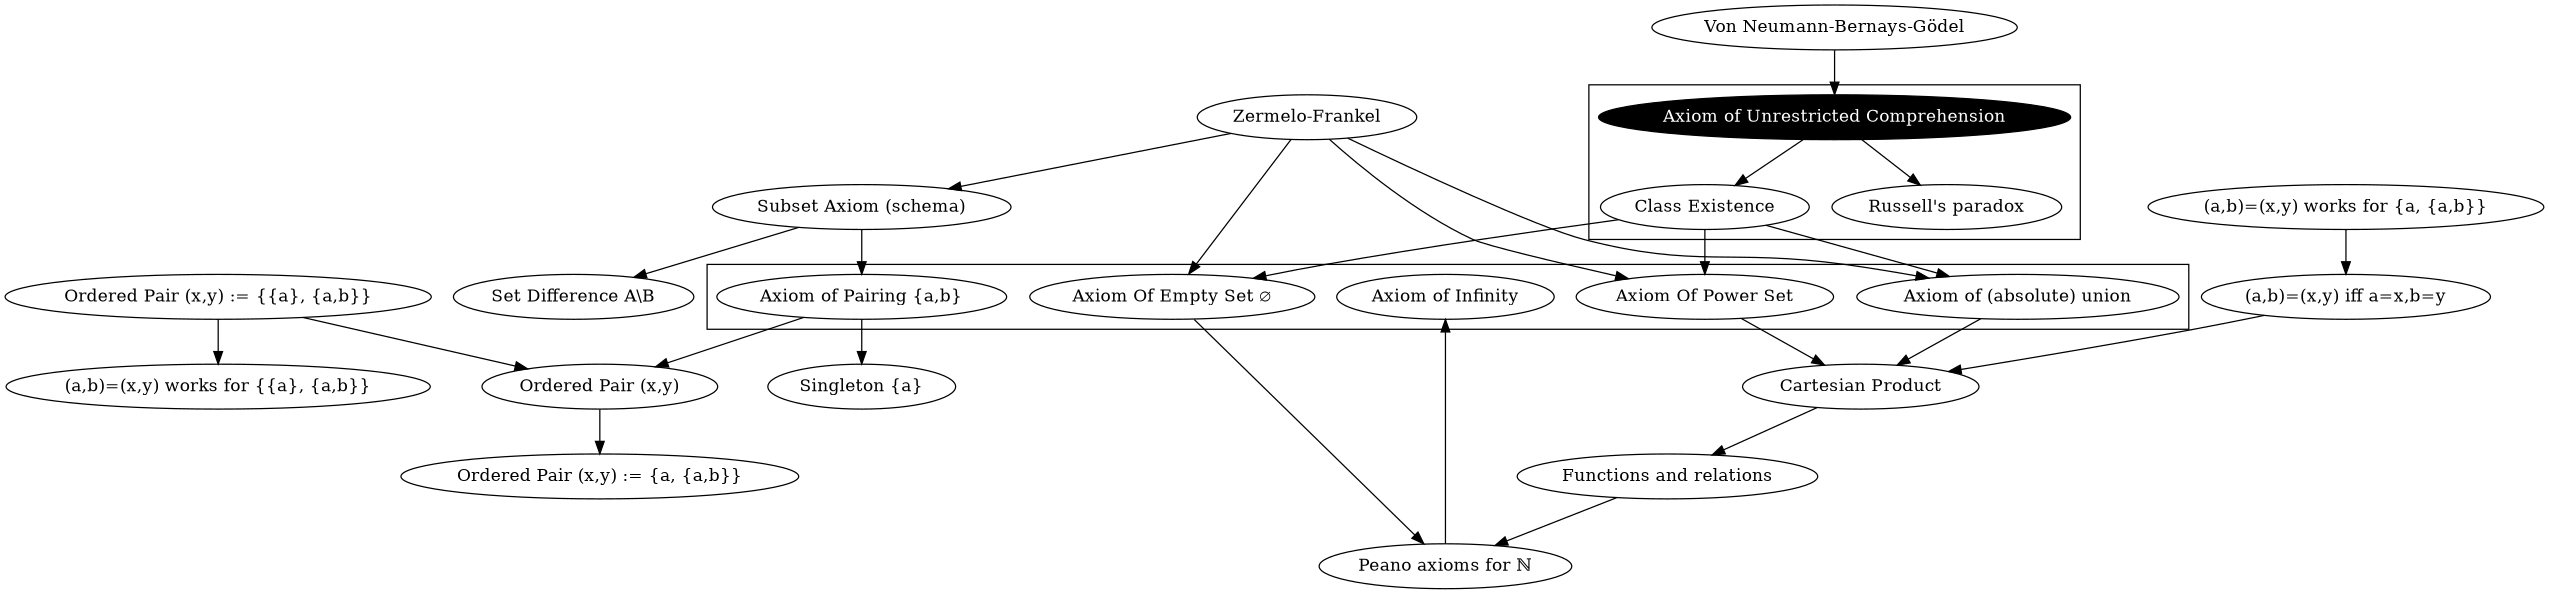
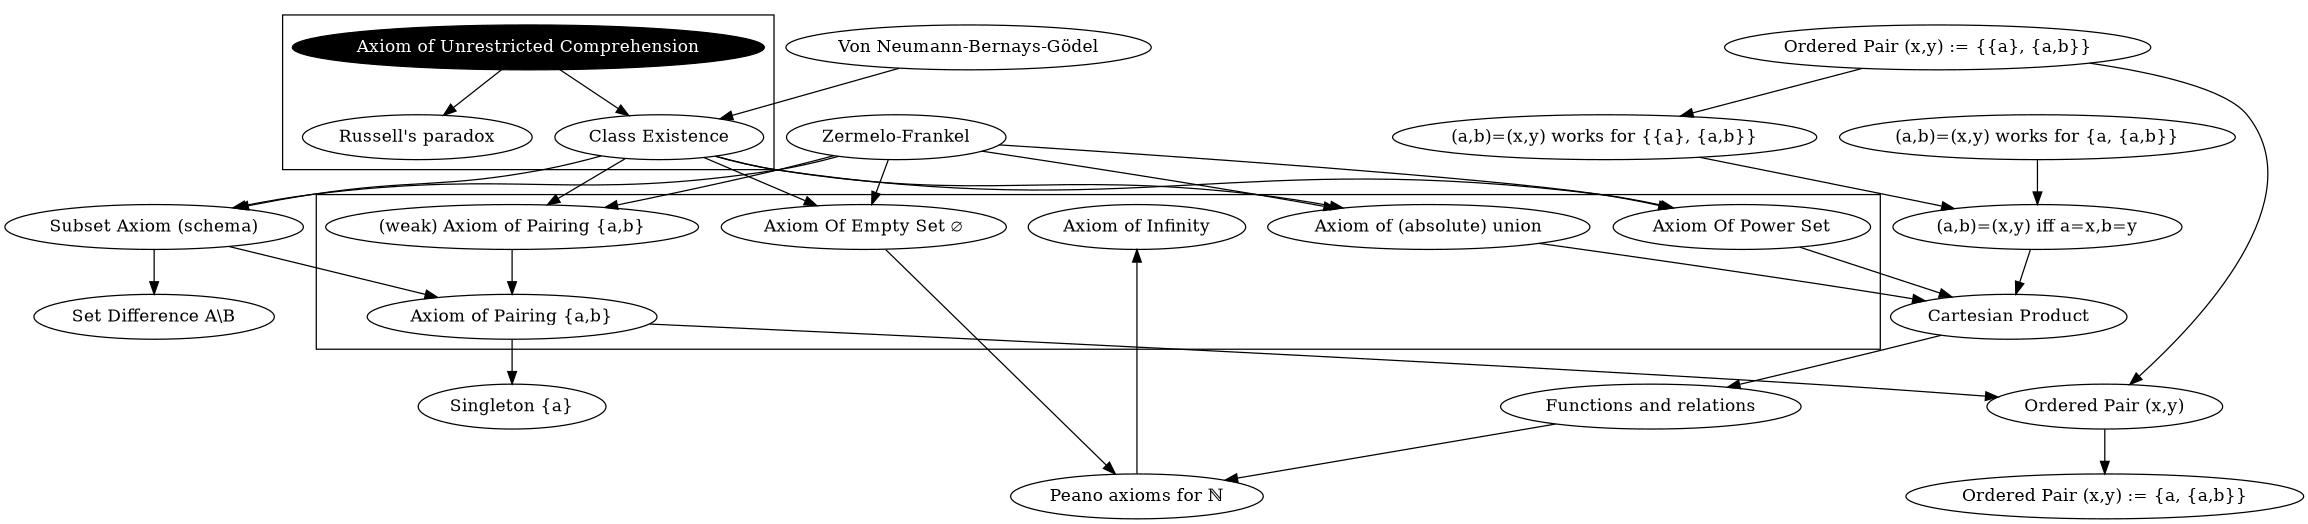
edge "Von Neumann-Bernays-Gödel" -> "Axiom of Unrestricted Comprehension": now "Von Neumann-Bernays-Gödel" -> "Class Existence"
edge "(a,b)=(x,y) works for {{a}, {a,b}}" -> "(a,b)=(x,y) iff a=x,b=y": added
edge "Class Existence" -> "Subset Axiom (schema)": added
node "(weak) Axiom of Pairing {a,b}": added
